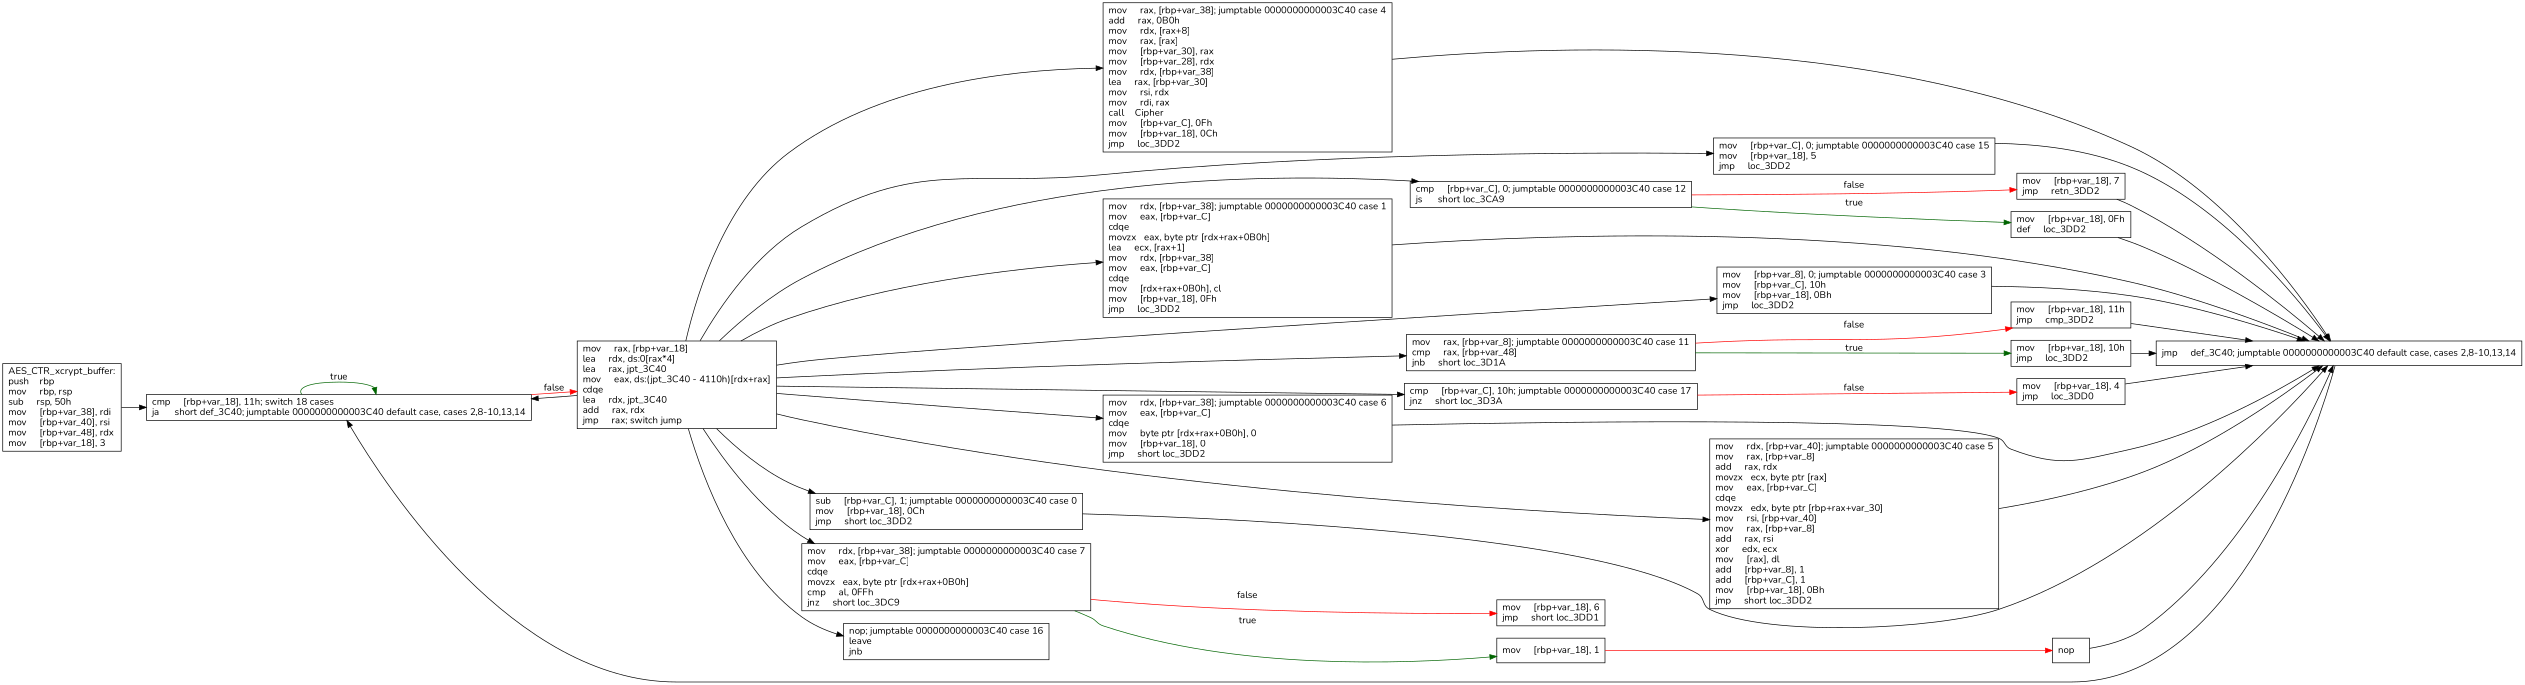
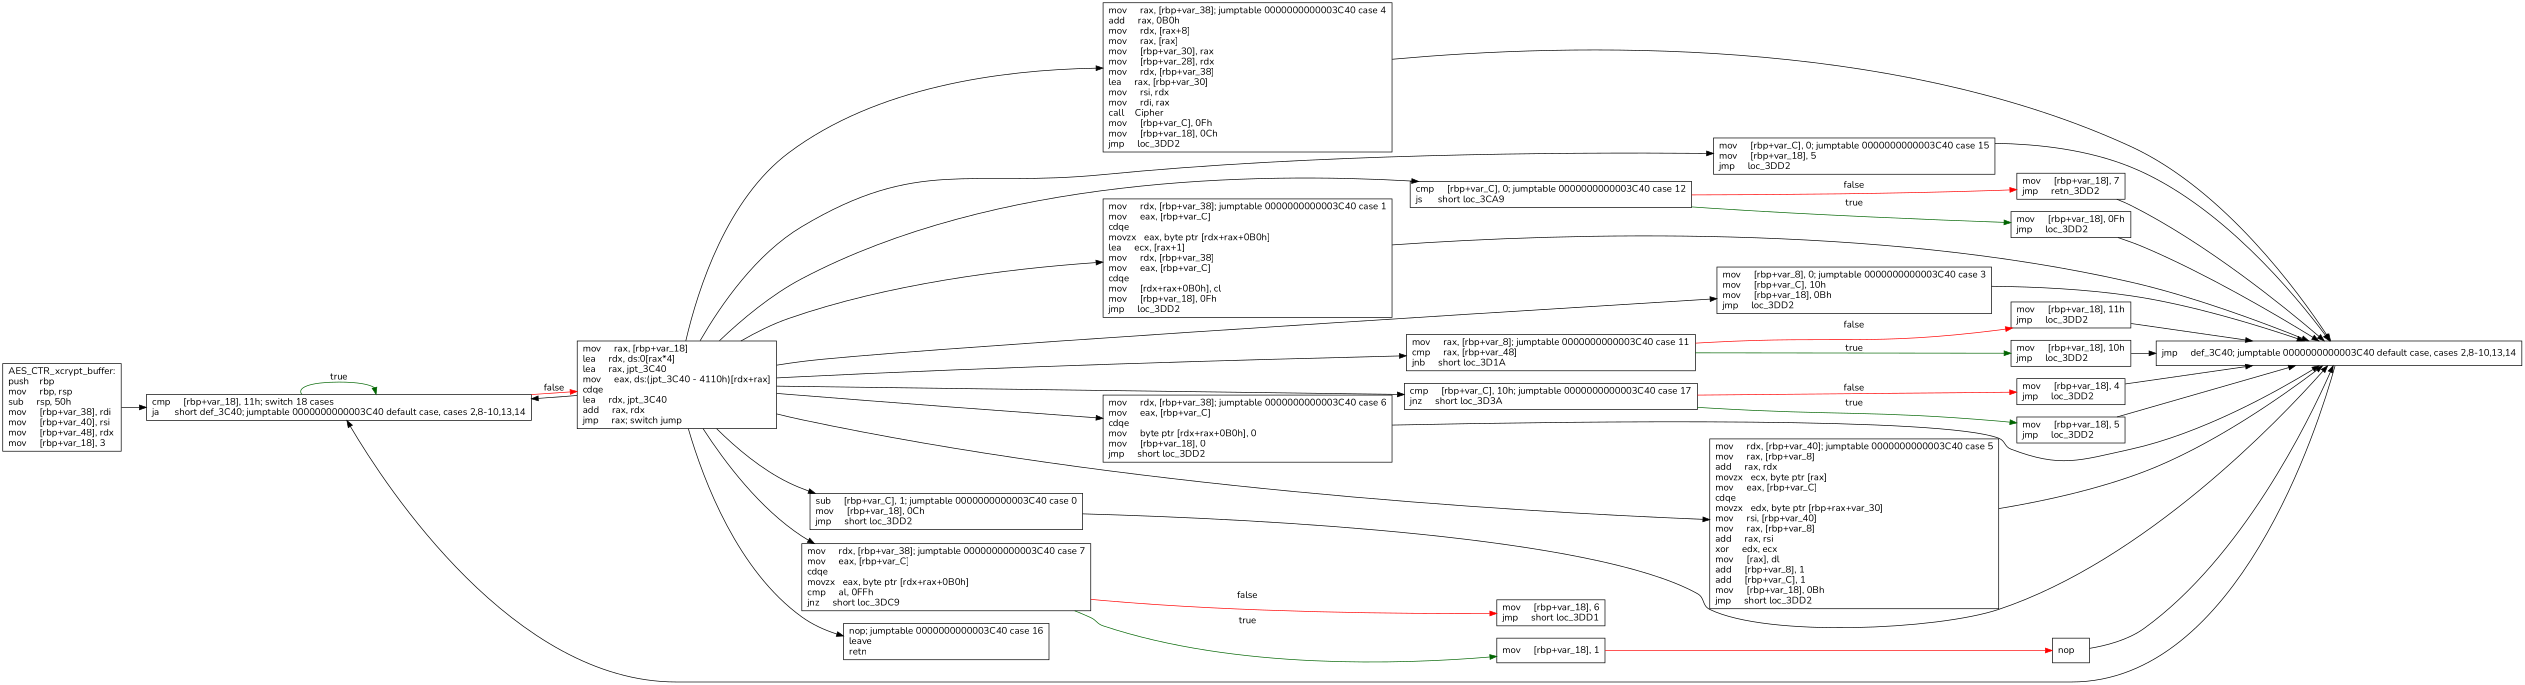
node "mov     [rbp+var_18], 0Fh def     loc_3DD2": label "mov     [rbp+var_18], 0Fh def     loc_3DD2" -> "mov     [rbp+var_18], 0Fh jmp     loc_3DD2"
node "mov     [rbp+var_18], 11h jmp     cmp_3DD2": label "mov     [rbp+var_18], 11h jmp     cmp_3DD2" -> "mov     [rbp+var_18], 11h jmp     loc_3DD2"
node "mov     [rbp+var_18], 4 jmp     loc_3DD0": label "mov     [rbp+var_18], 4 jmp     loc_3DD0" -> "mov     [rbp+var_18], 4 jmp     loc_3DD2"
node "mov     [rbp+var_18], 5 jmp     loc_3DD2": added
node "nop; jumptable 0000000000003C40 case 16 leave jnb": label "nop; jumptable 0000000000003C40 case 16 leave jnb" -> "nop; jumptable 0000000000003C40 case 16 leave retn"
